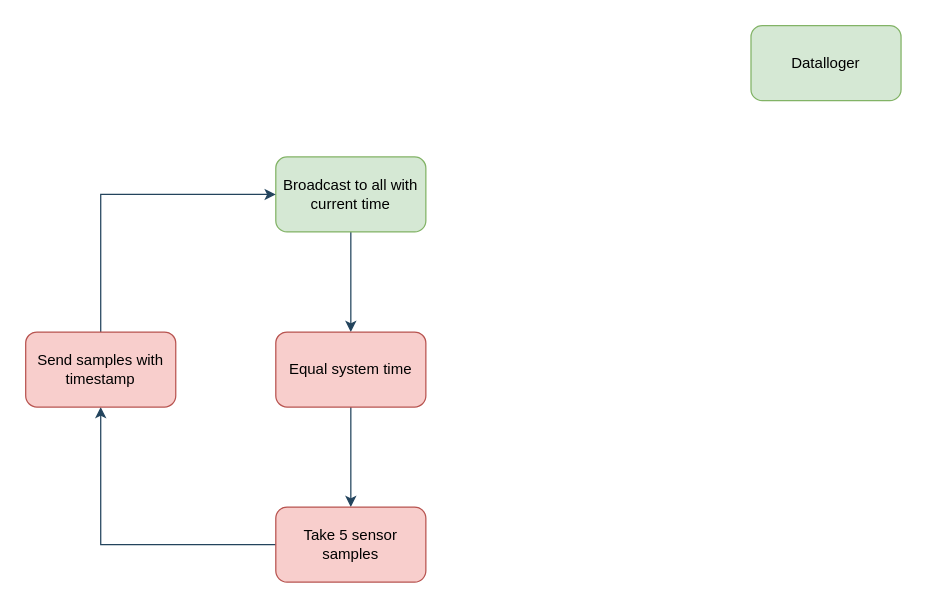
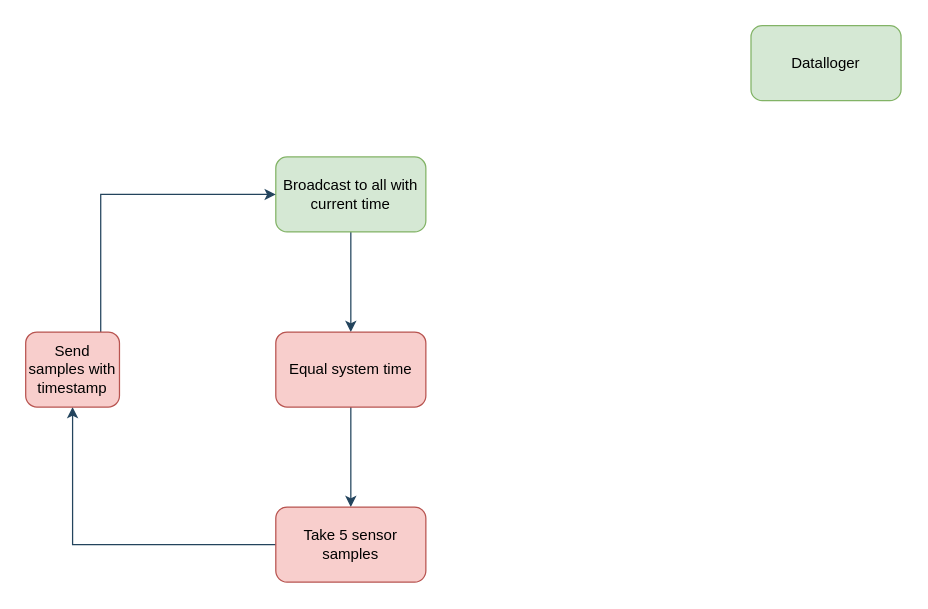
node "Send samples with timestamp": size 150x75 -> 94x75
